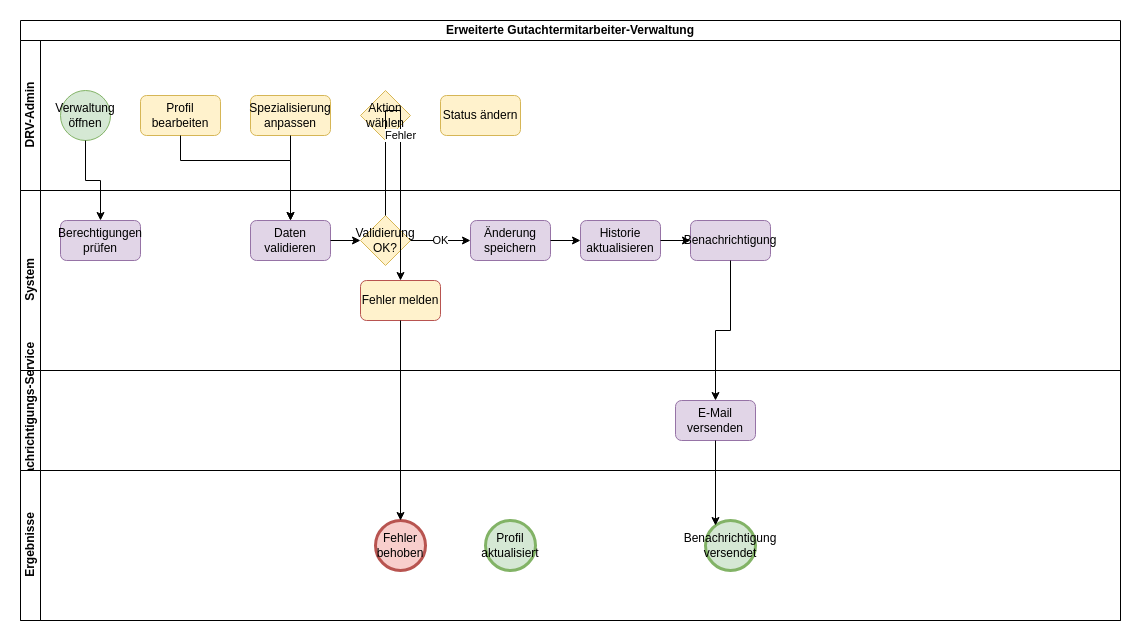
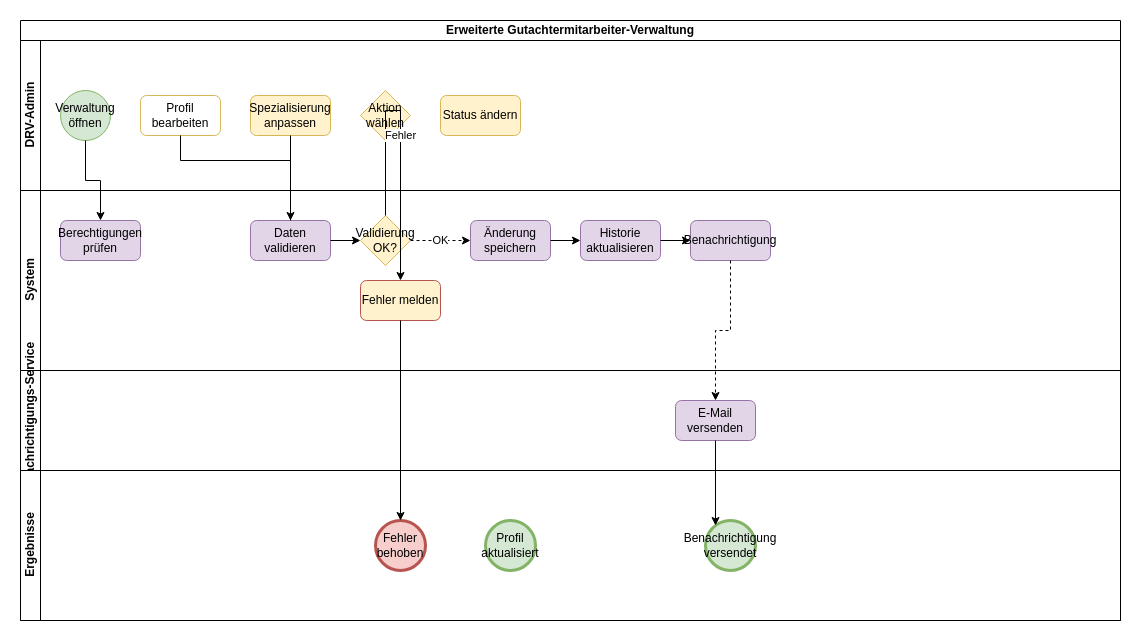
node "Profil bearbeiten": fillcolor #fff2cc -> #ffffff
edge "Profil bearbeiten" -> "Daten validieren": arrowhead classic -> none
edge "Validierung OK?" -> "Änderung speichern": style solid -> dashed
edge "Benachrichtigung" -> "E-Mail versenden": style solid -> dashed
